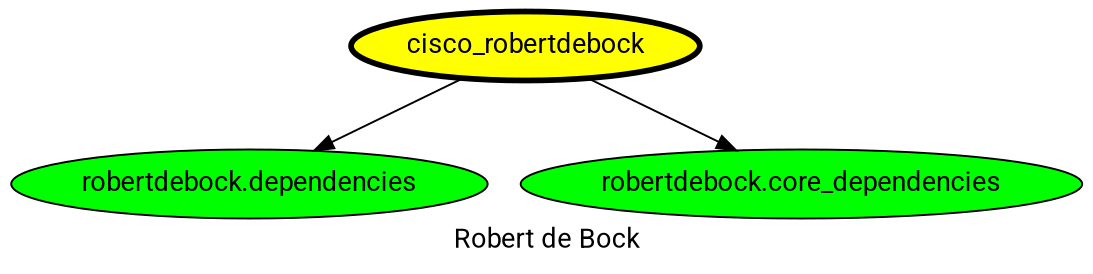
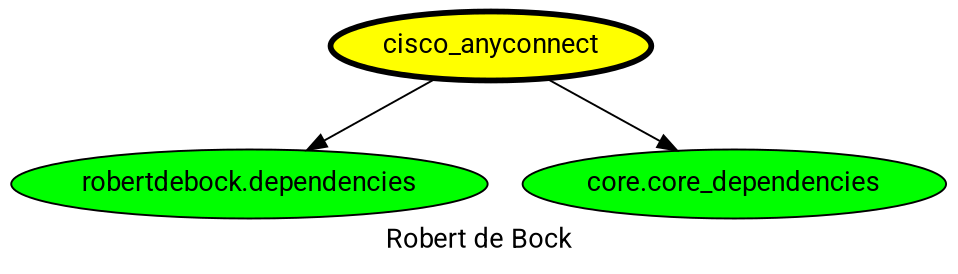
node "cisco_robertdebock": label "cisco_robertdebock" -> "cisco_anyconnect"
node "robertdebock.core_dependencies": label "robertdebock.core_dependencies" -> "core.core_dependencies"
